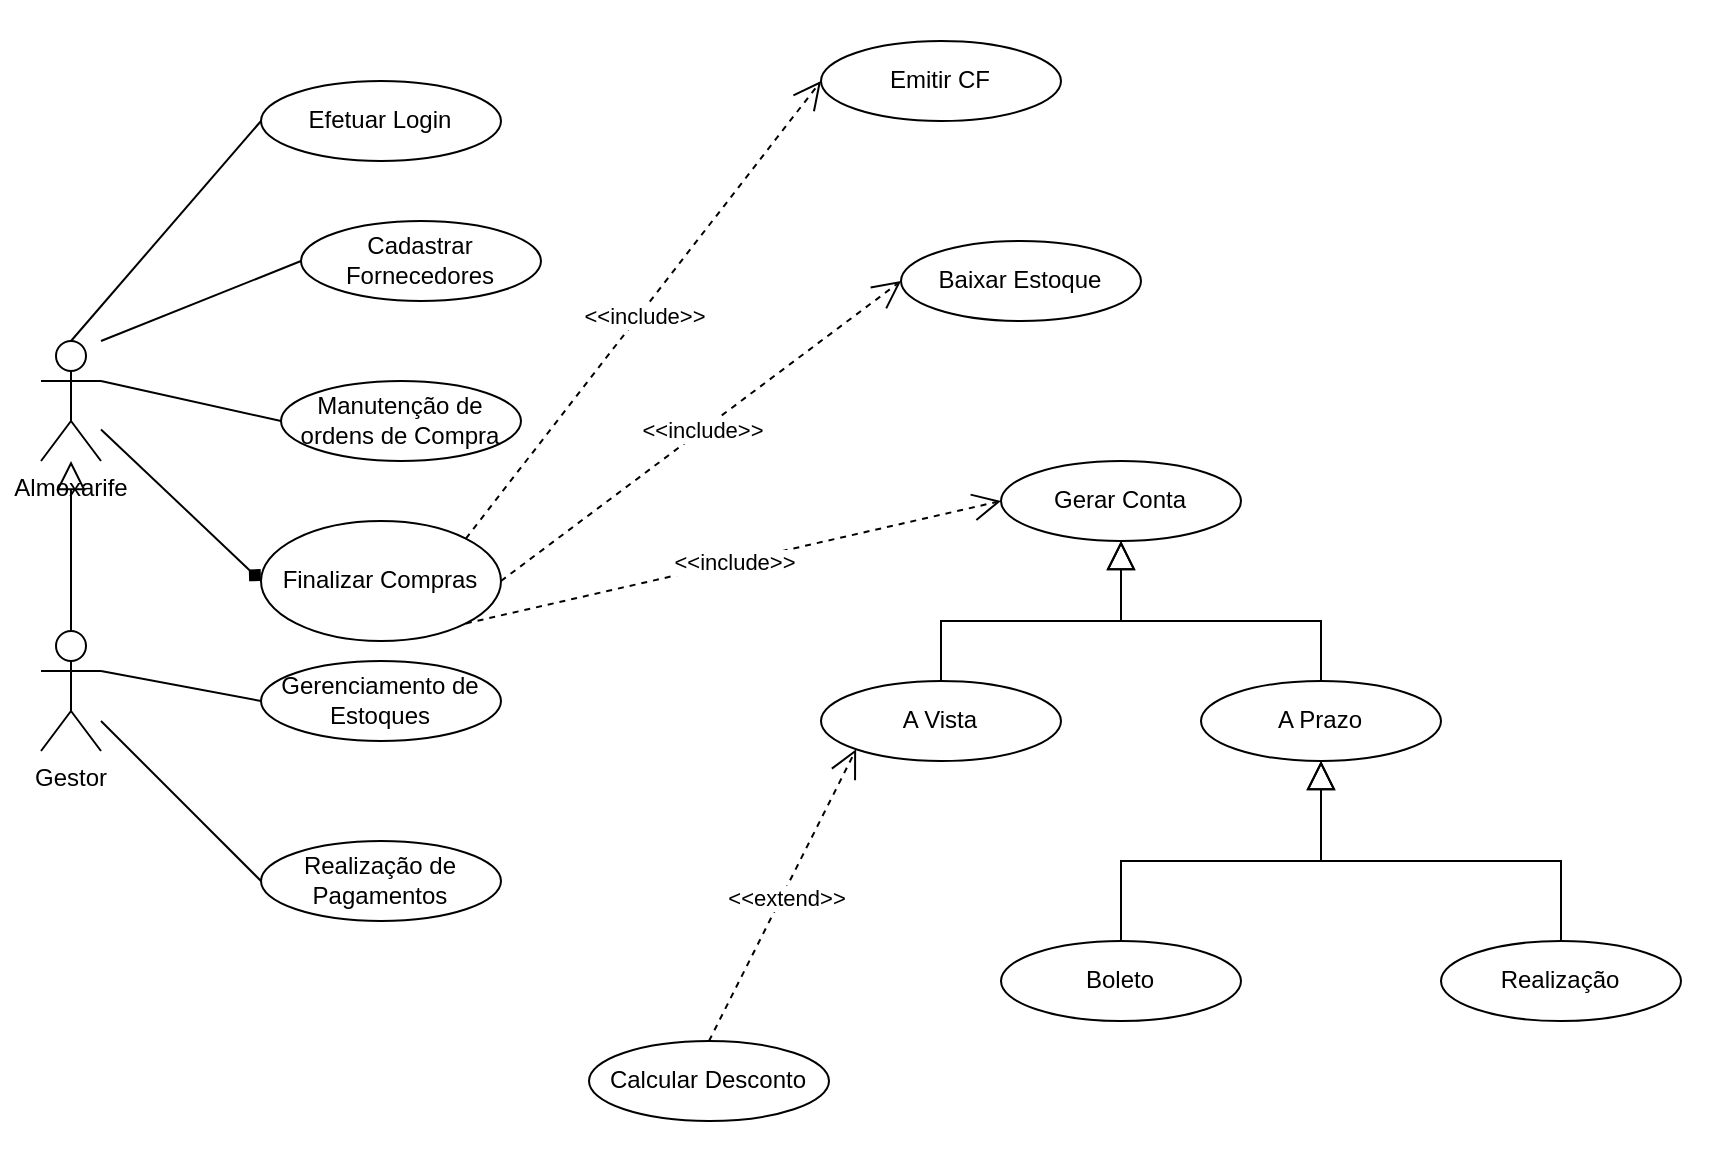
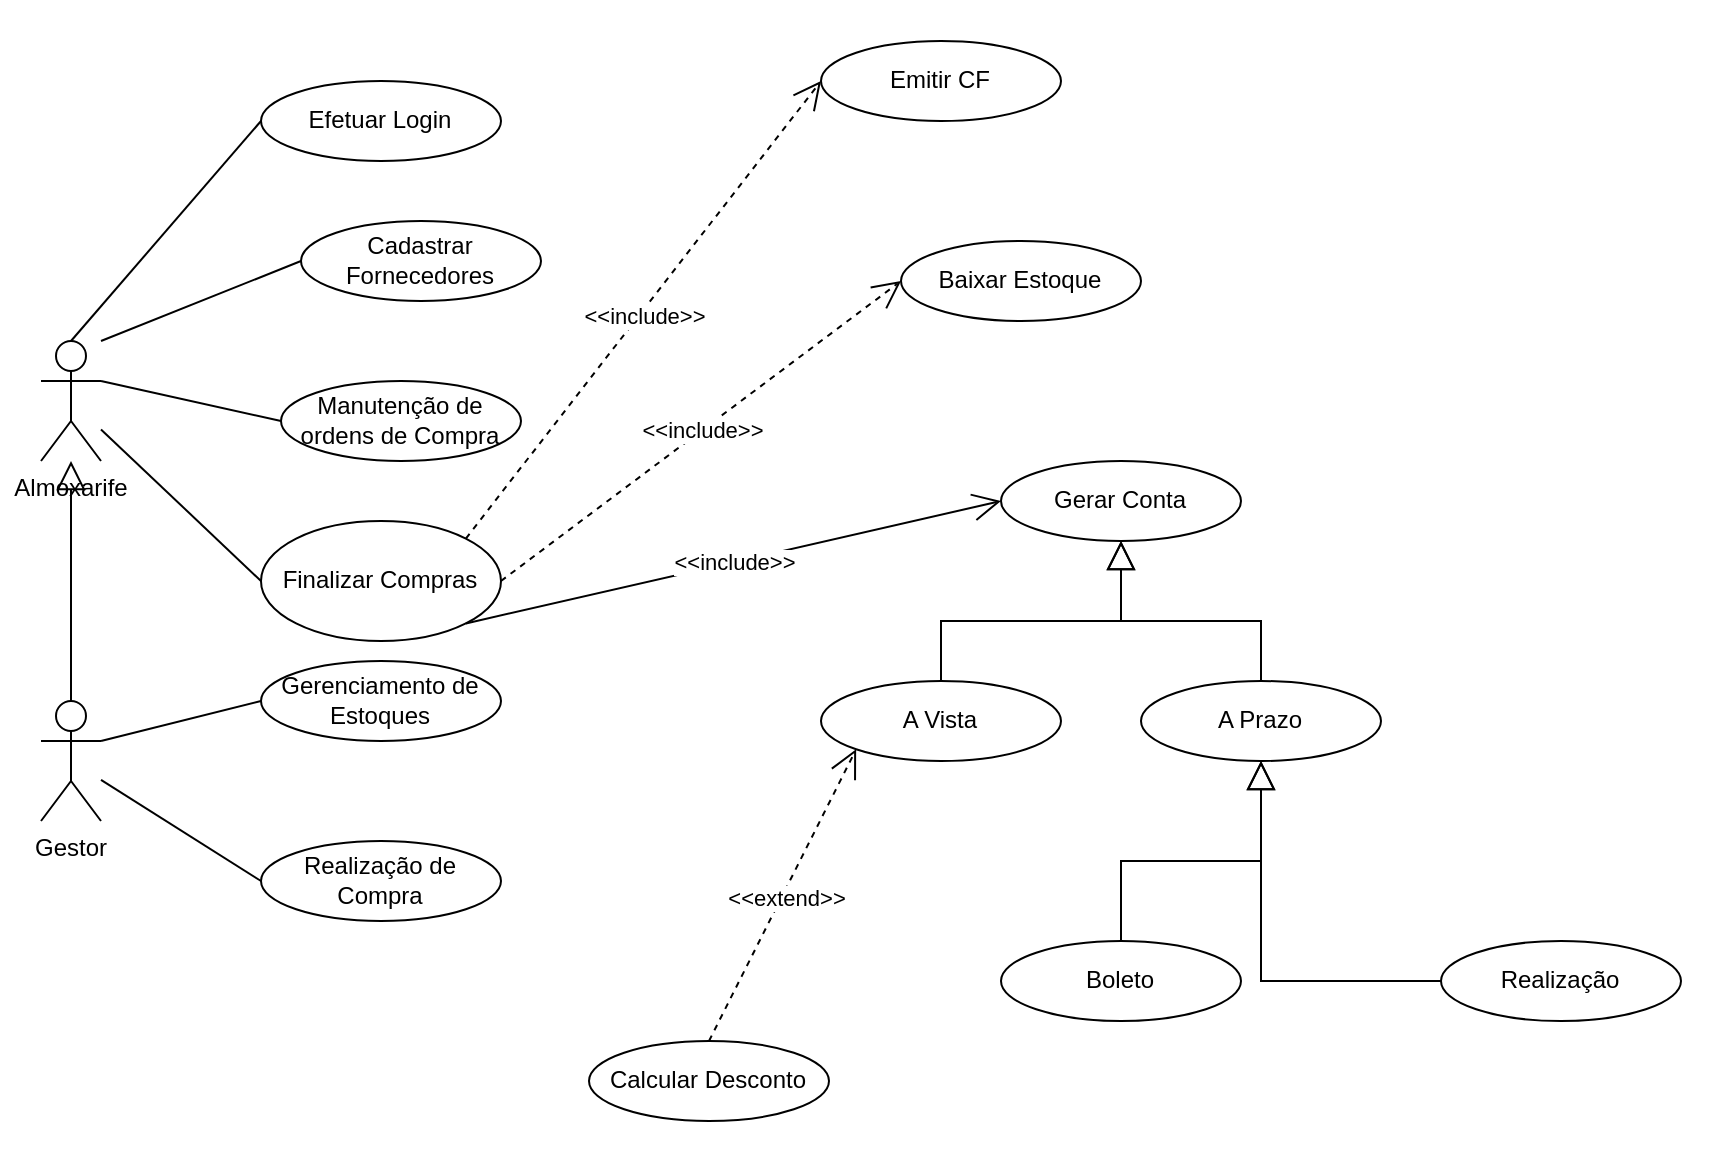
edge "Finalizar Compras" -> "Gerar Conta": style dashed -> solid
edge "Almoxarife" -> "Finalizar Compras": arrowhead diamond -> none
node "Gestor": moved (71, 691) -> (71, 761)
node "A Prazo": moved (1321, 721) -> (1261, 721)
node "Realização de Pagamentos": label "Realização de Pagamentos" -> "Realização de Compra"
